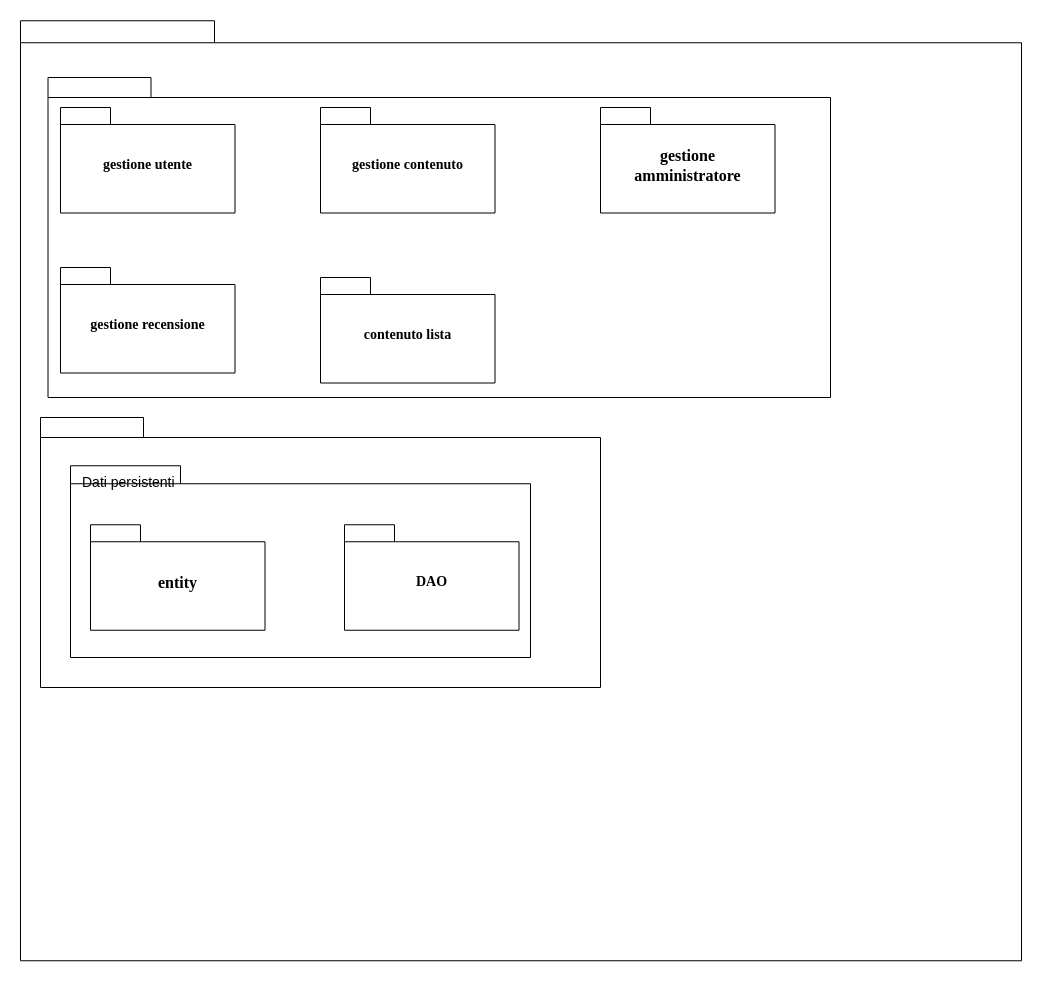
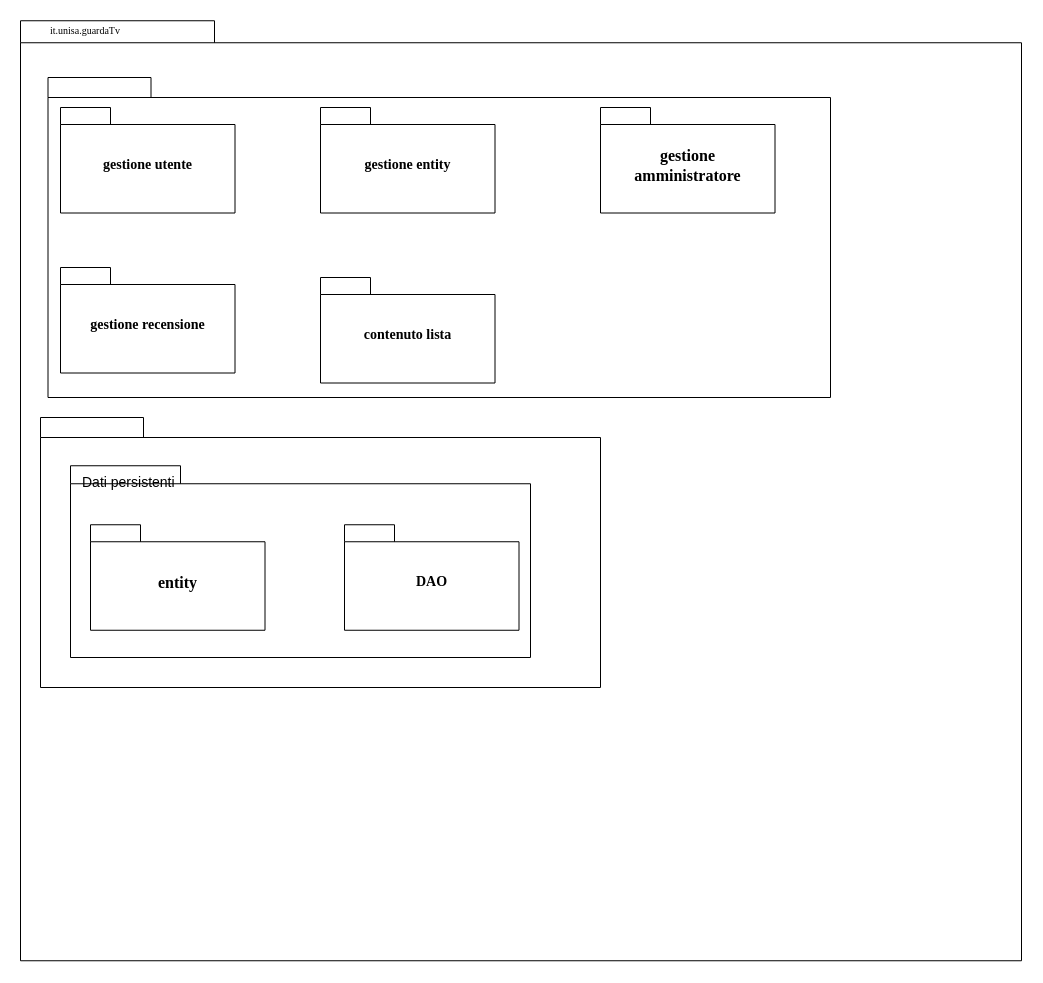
node "it.unisa.guardaTv": added
node "gestione contenuto": label "gestione contenuto" -> "gestione entity"
